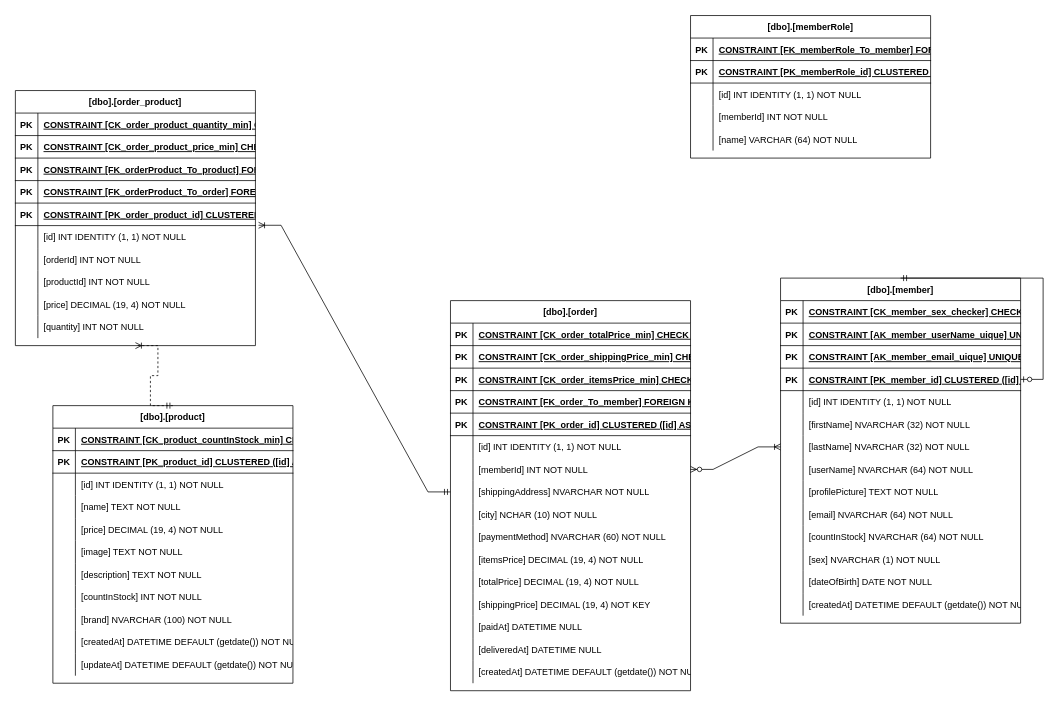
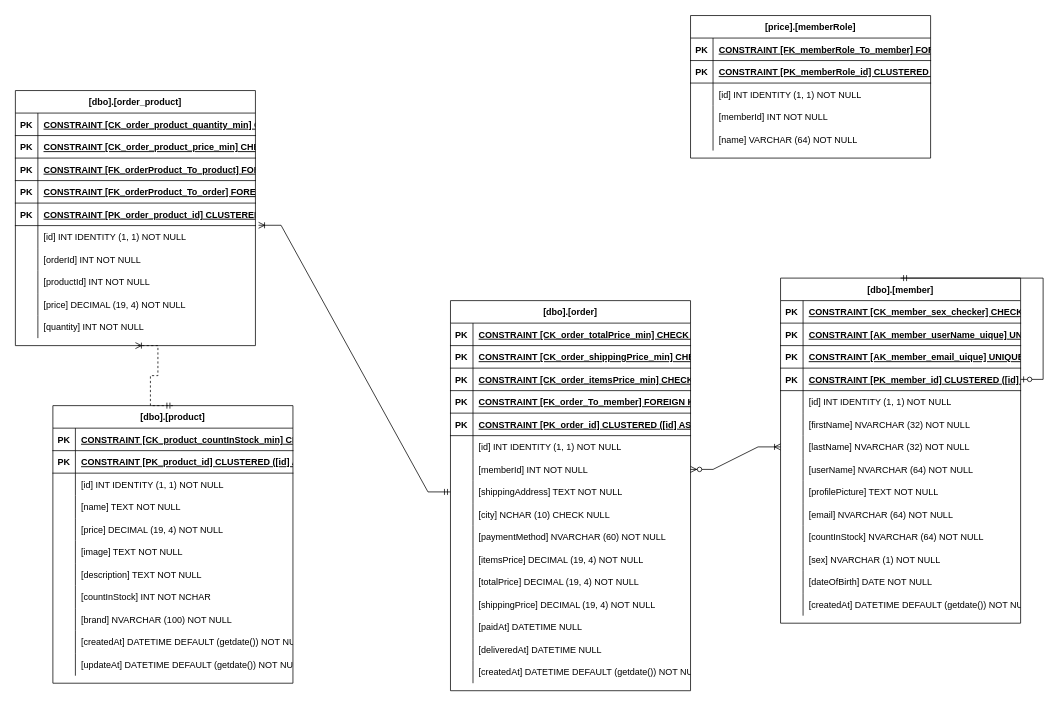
node "[dbo].[memberRole]": label "[dbo].[memberRole]" -> "[price].[memberRole]"
node "[shippingAddress] NVARCHAR NOT NULL": label "[shippingAddress] NVARCHAR NOT NULL" -> "[shippingAddress] TEXT NOT NULL"
node "[city] NCHAR (10) NOT NULL": label "[city] NCHAR (10) NOT NULL" -> "[city] NCHAR (10) CHECK NULL"
node "[countInStock] INT NOT NULL": label "[countInStock] INT NOT NULL" -> "[countInStock] INT NOT NCHAR"
node "[shippingPrice] DECIMAL (19, 4) NOT KEY": label "[shippingPrice] DECIMAL (19, 4) NOT KEY" -> "[shippingPrice] DECIMAL (19, 4) NOT NULL"
